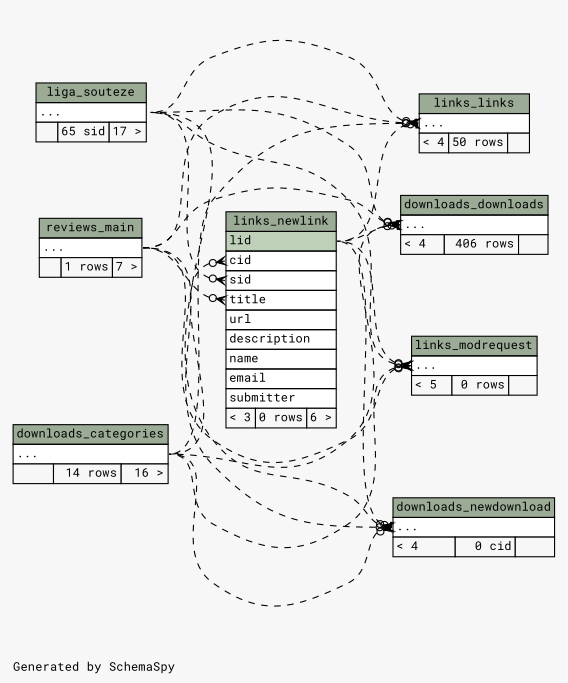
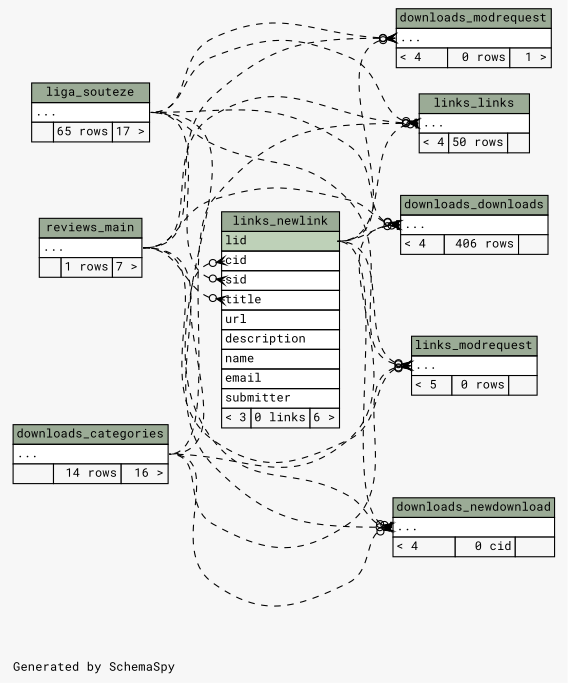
node "downloads_modrequest": added
node "liga_souteze": text "65 sid" -> "65 rows"
node "links_newlink": text "0 rows" -> "0 links"
